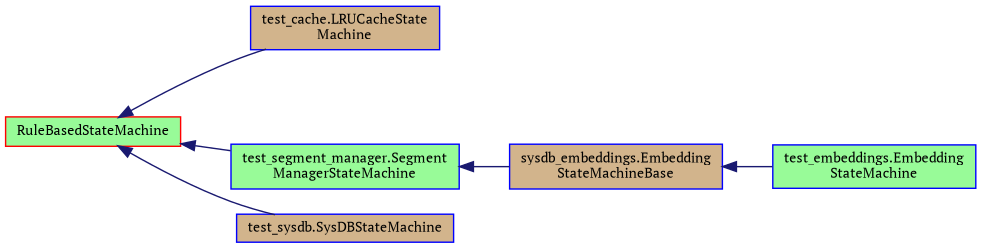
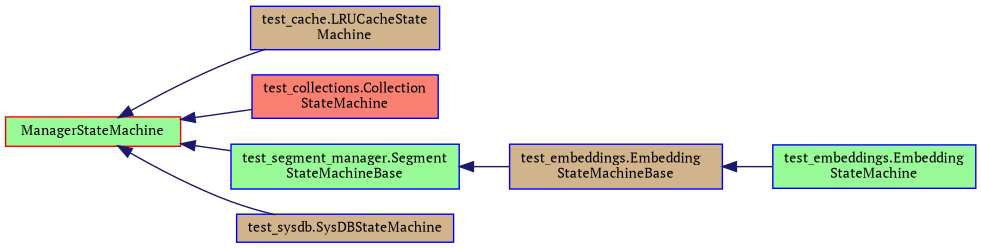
node "test_collections.Collection StateMachine": added
node "RuleBasedStateMachine": label "RuleBasedStateMachine" -> "ManagerStateMachine"
node "test_segment_manager.Segment ManagerStateMachine": label "test_segment_manager.Segment ManagerStateMachine" -> "test_segment_manager.Segment StateMachineBase"
node "sysdb_embeddings.Embedding StateMachineBase": label "sysdb_embeddings.Embedding StateMachineBase" -> "test_embeddings.Embedding StateMachineBase"
